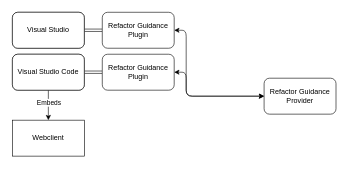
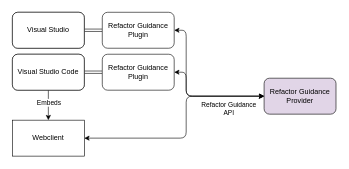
node "Refactor Guidance Provider": fillcolor #ffffff -> #e1d5e7
edge "Refactor Guidance Provider" -- "Webclient": added, label "Refactor Guidance API"
